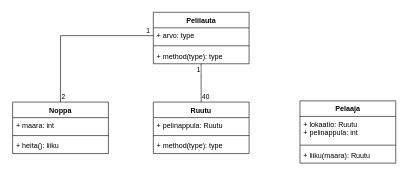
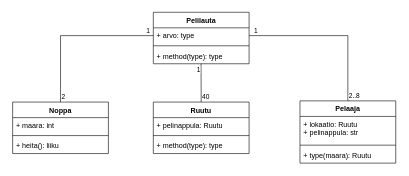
edge "+ arvo: type" -- "Pelaaja": added, labels "1", "2..8"
node "+ lokaatio: Ruutu + pelinappula: int": label "+ lokaatio: Ruutu + pelinappula: int" -> "+ lokaatio: Ruutu + pelinappula: str"
node "+ liiku(maara): Ruutu": label "+ liiku(maara): Ruutu" -> "+ type(maara): Ruutu"
